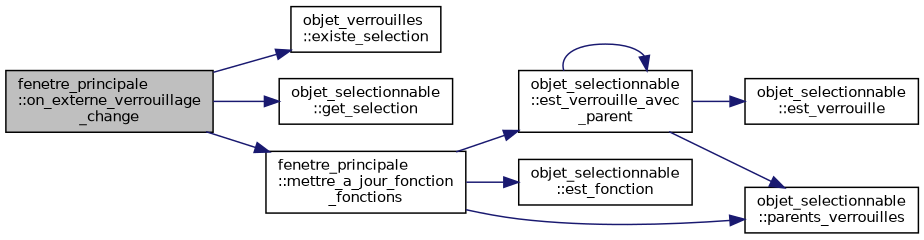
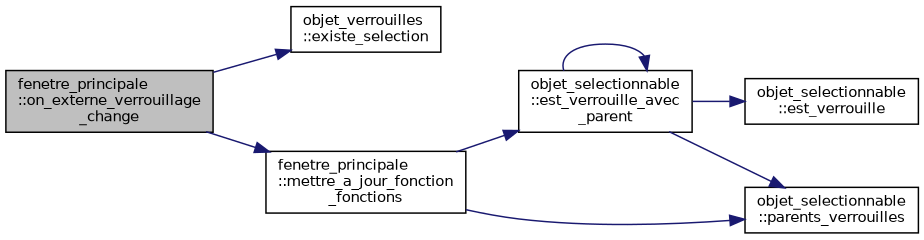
node "objet_selectionnable ::get_selection": removed
node "objet_selectionnable ::est_fonction": removed
